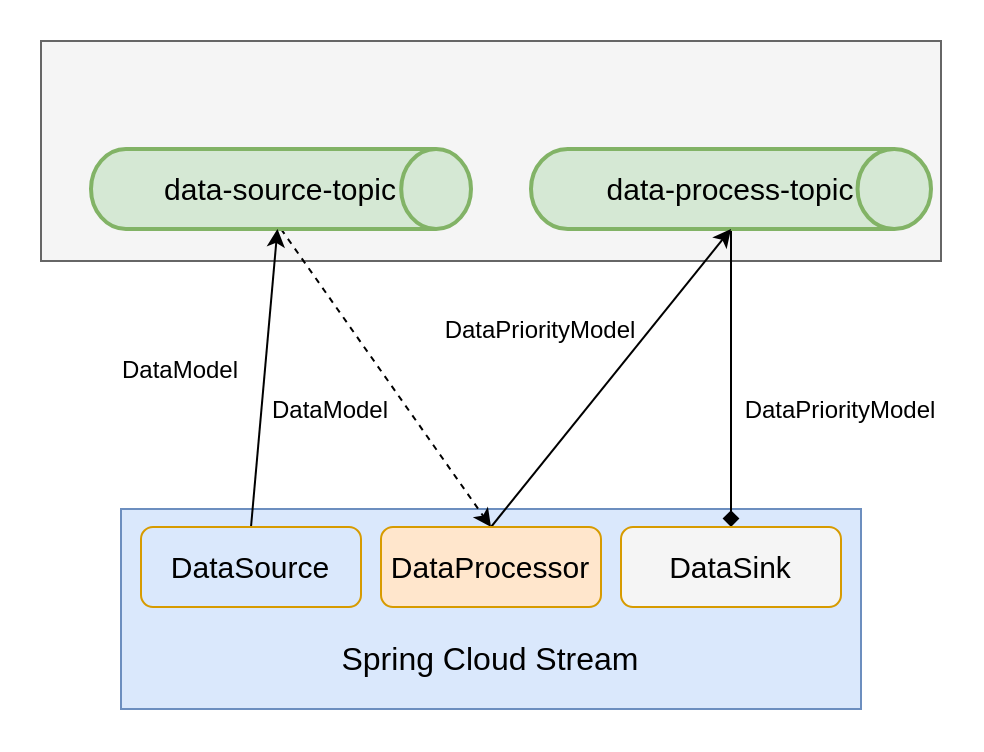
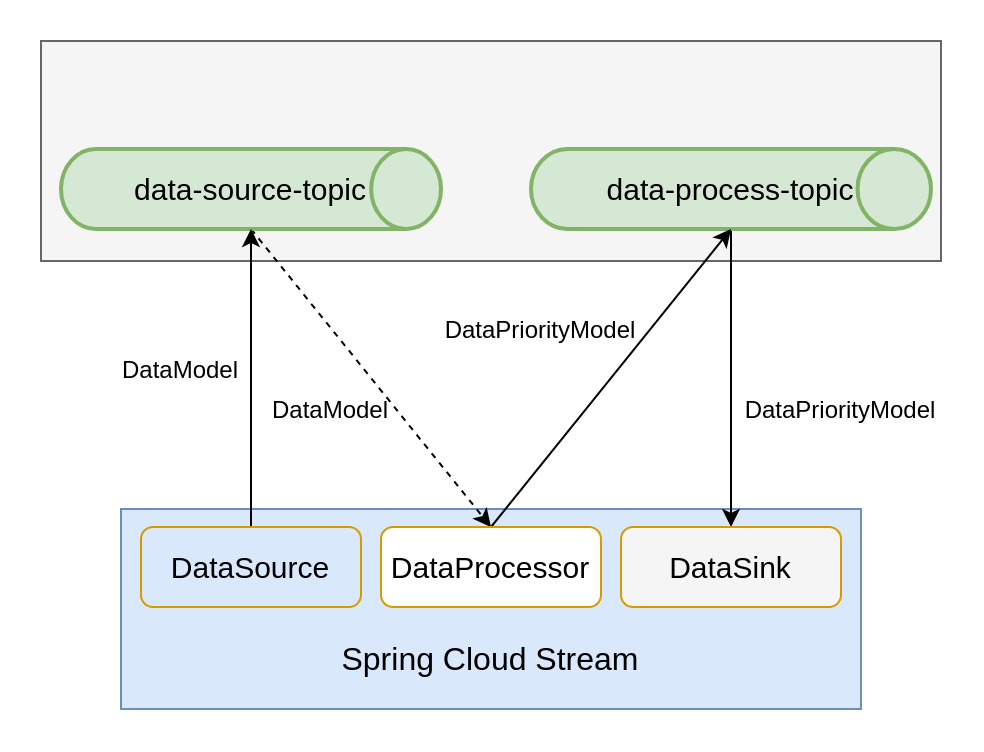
node "data-source-topic": moved (281, 189) -> (251, 189)
edge "data-process-topic" -> "DataSink": arrowhead diamond -> classic
node "DataProcessor": fillcolor #ffe6cc -> #ffffff
